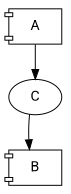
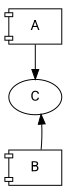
edge "C" -> "B": reversed
